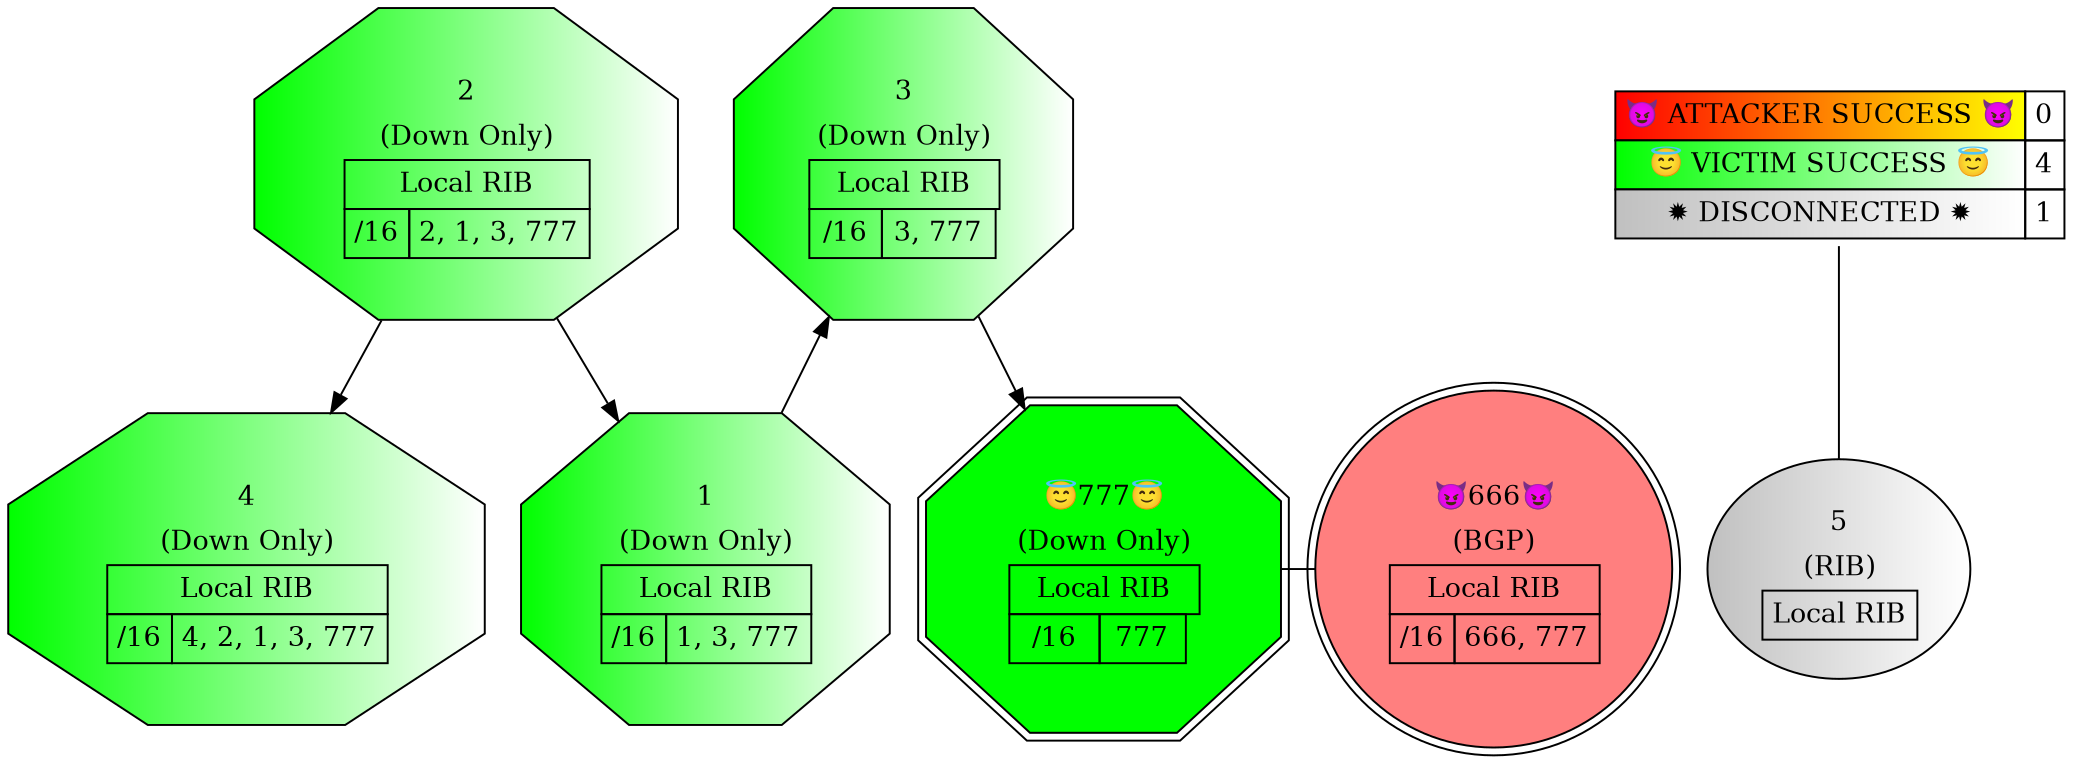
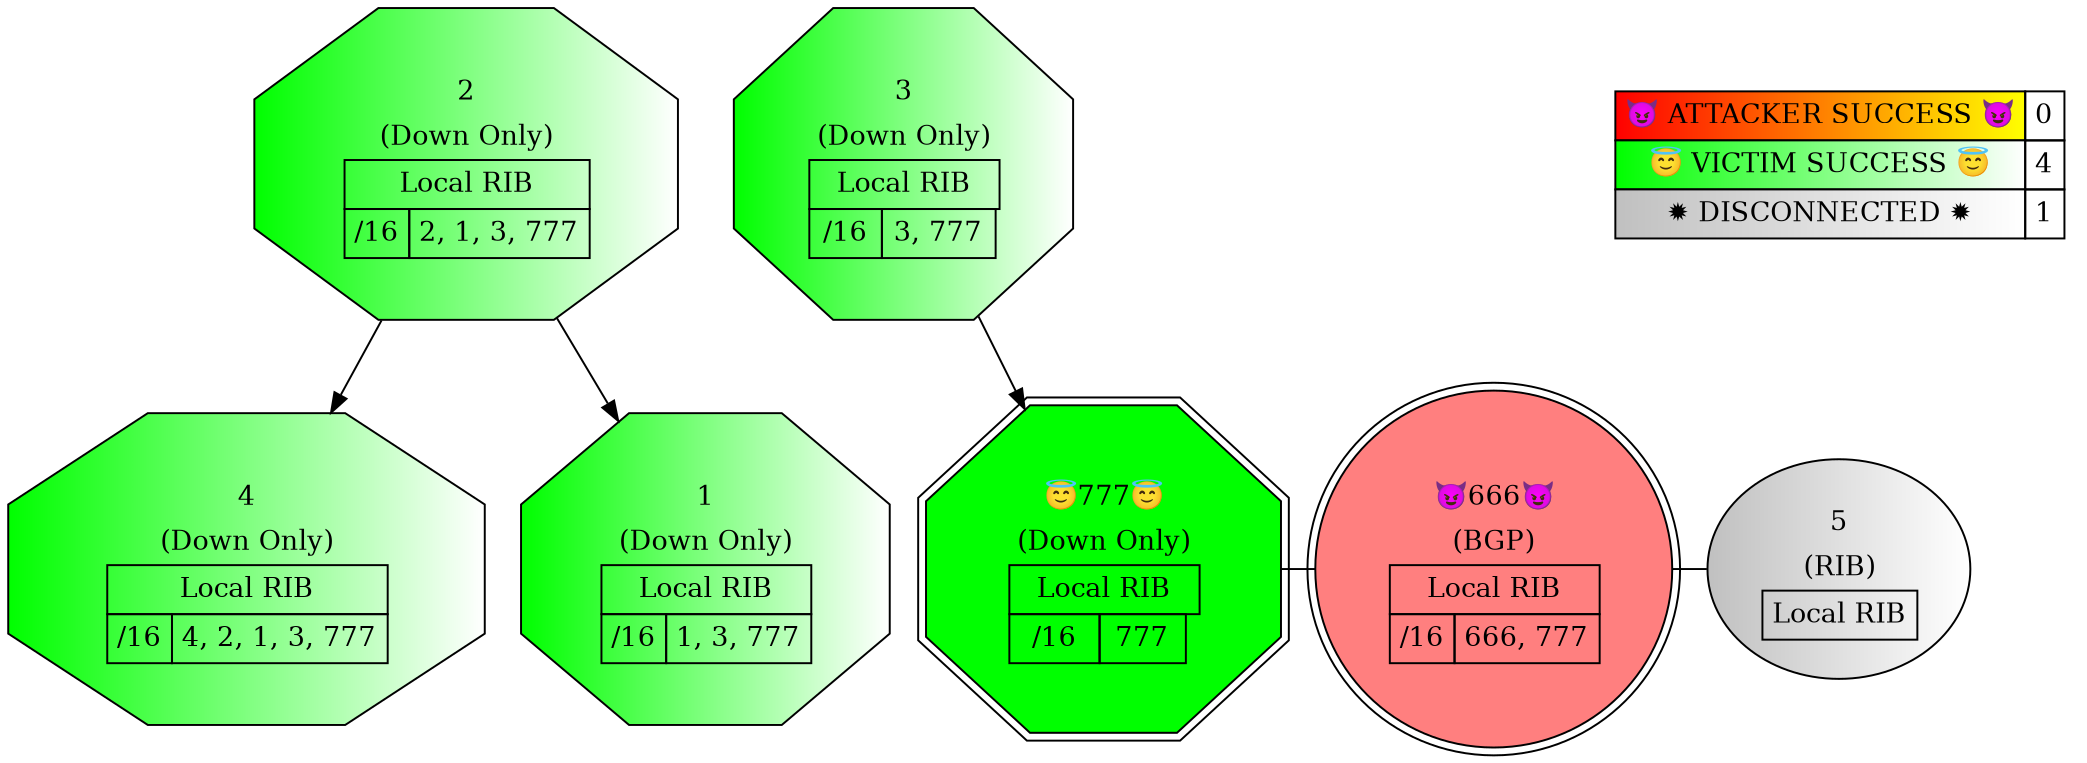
edge "😈 ATTACKER SUCCESS 😈" -- "5": now "😈666😈" -- "5"
edge "1" -> "3": removed
